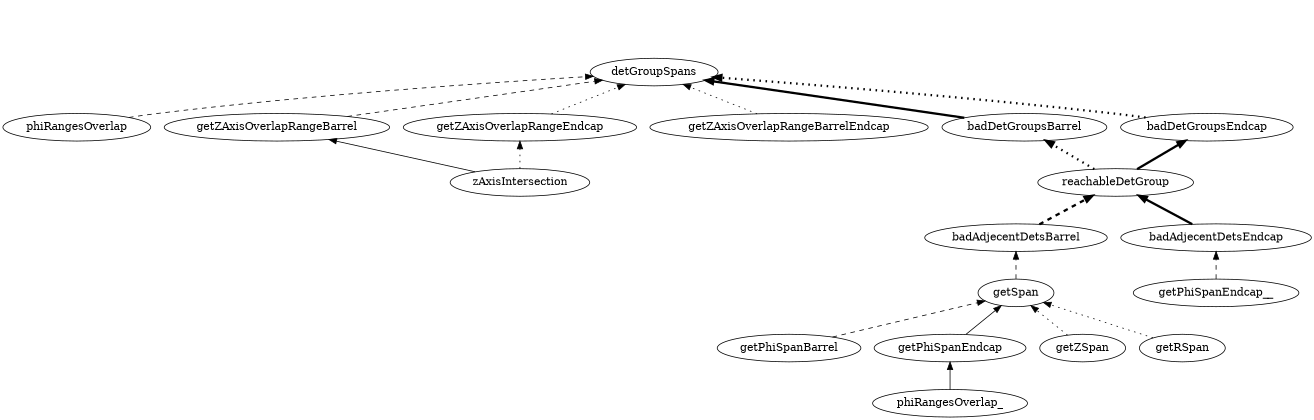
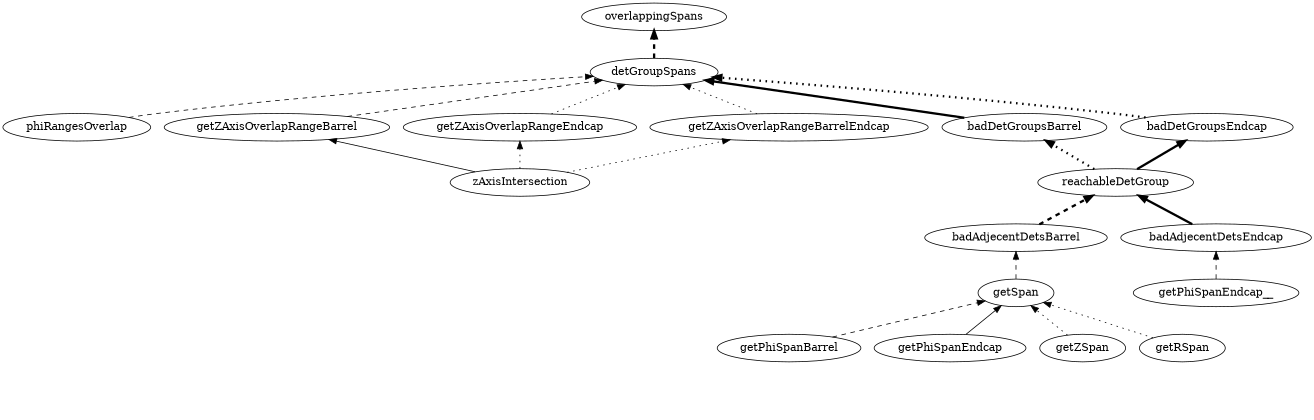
node "overlappingSpans": added
edge "zAxisIntersection" -> "getZAxisOverlapRangeBarrelEndcap": added
node "phiRangesOverlap_": removed
